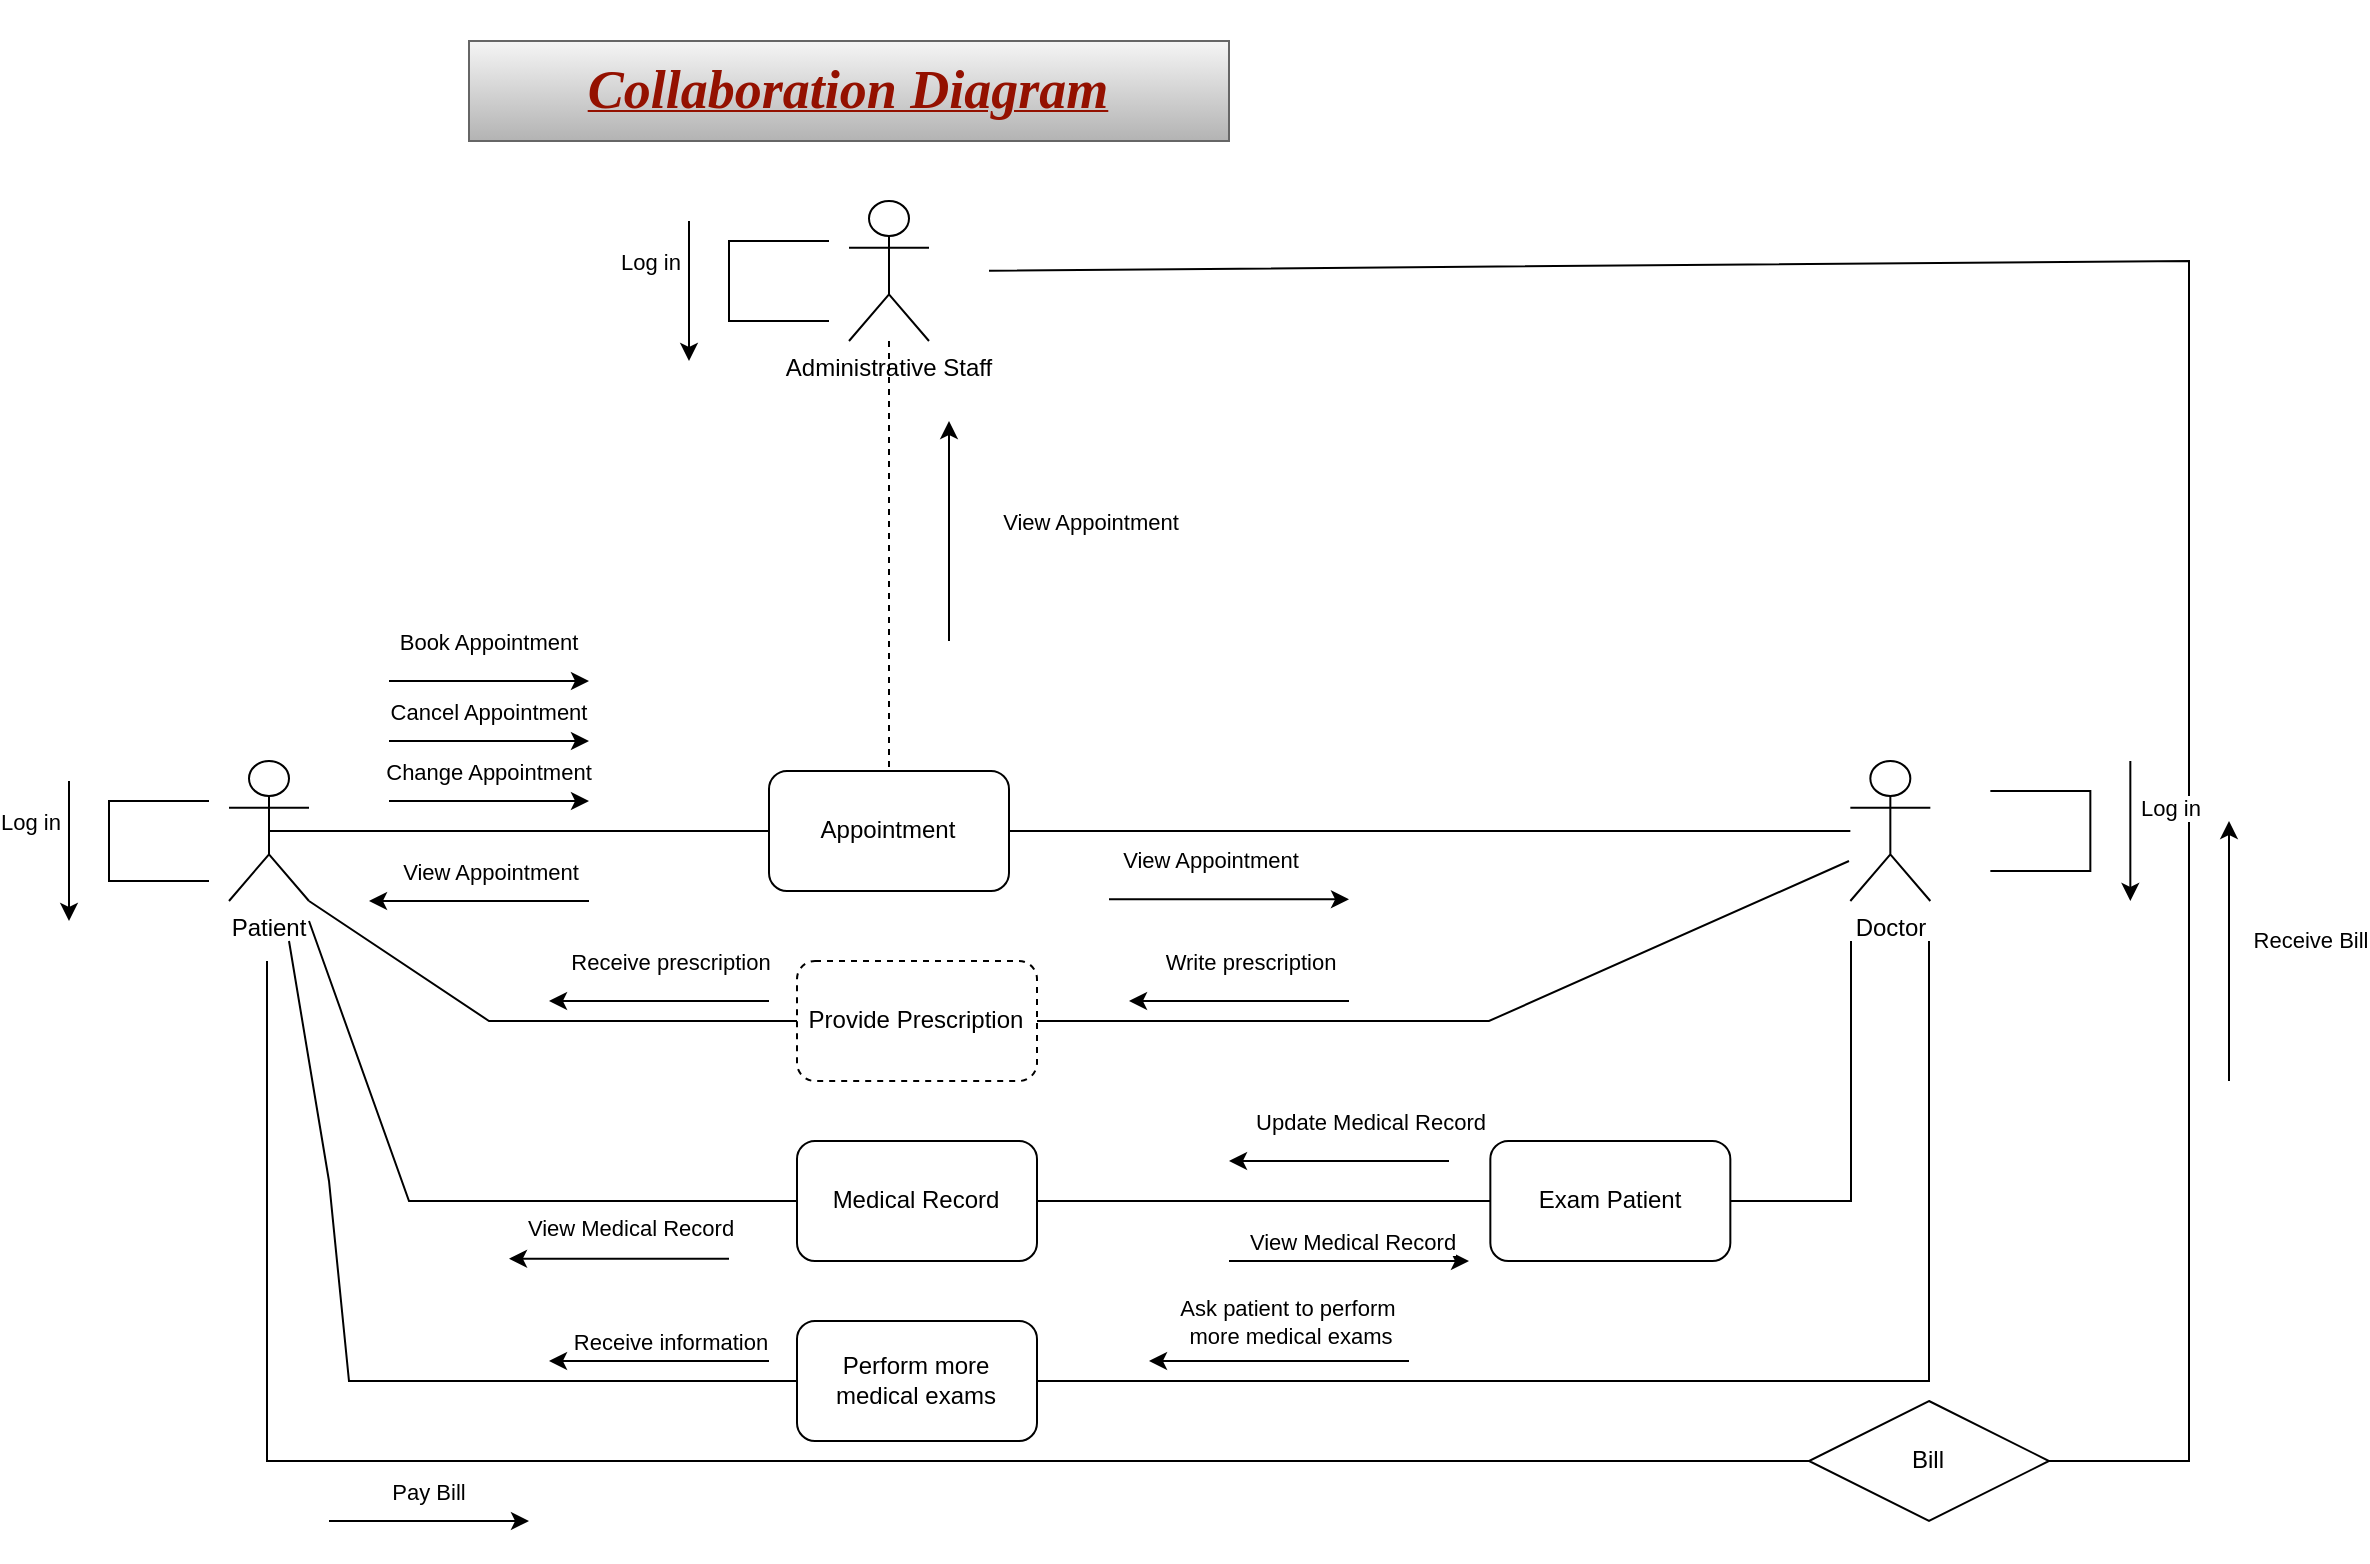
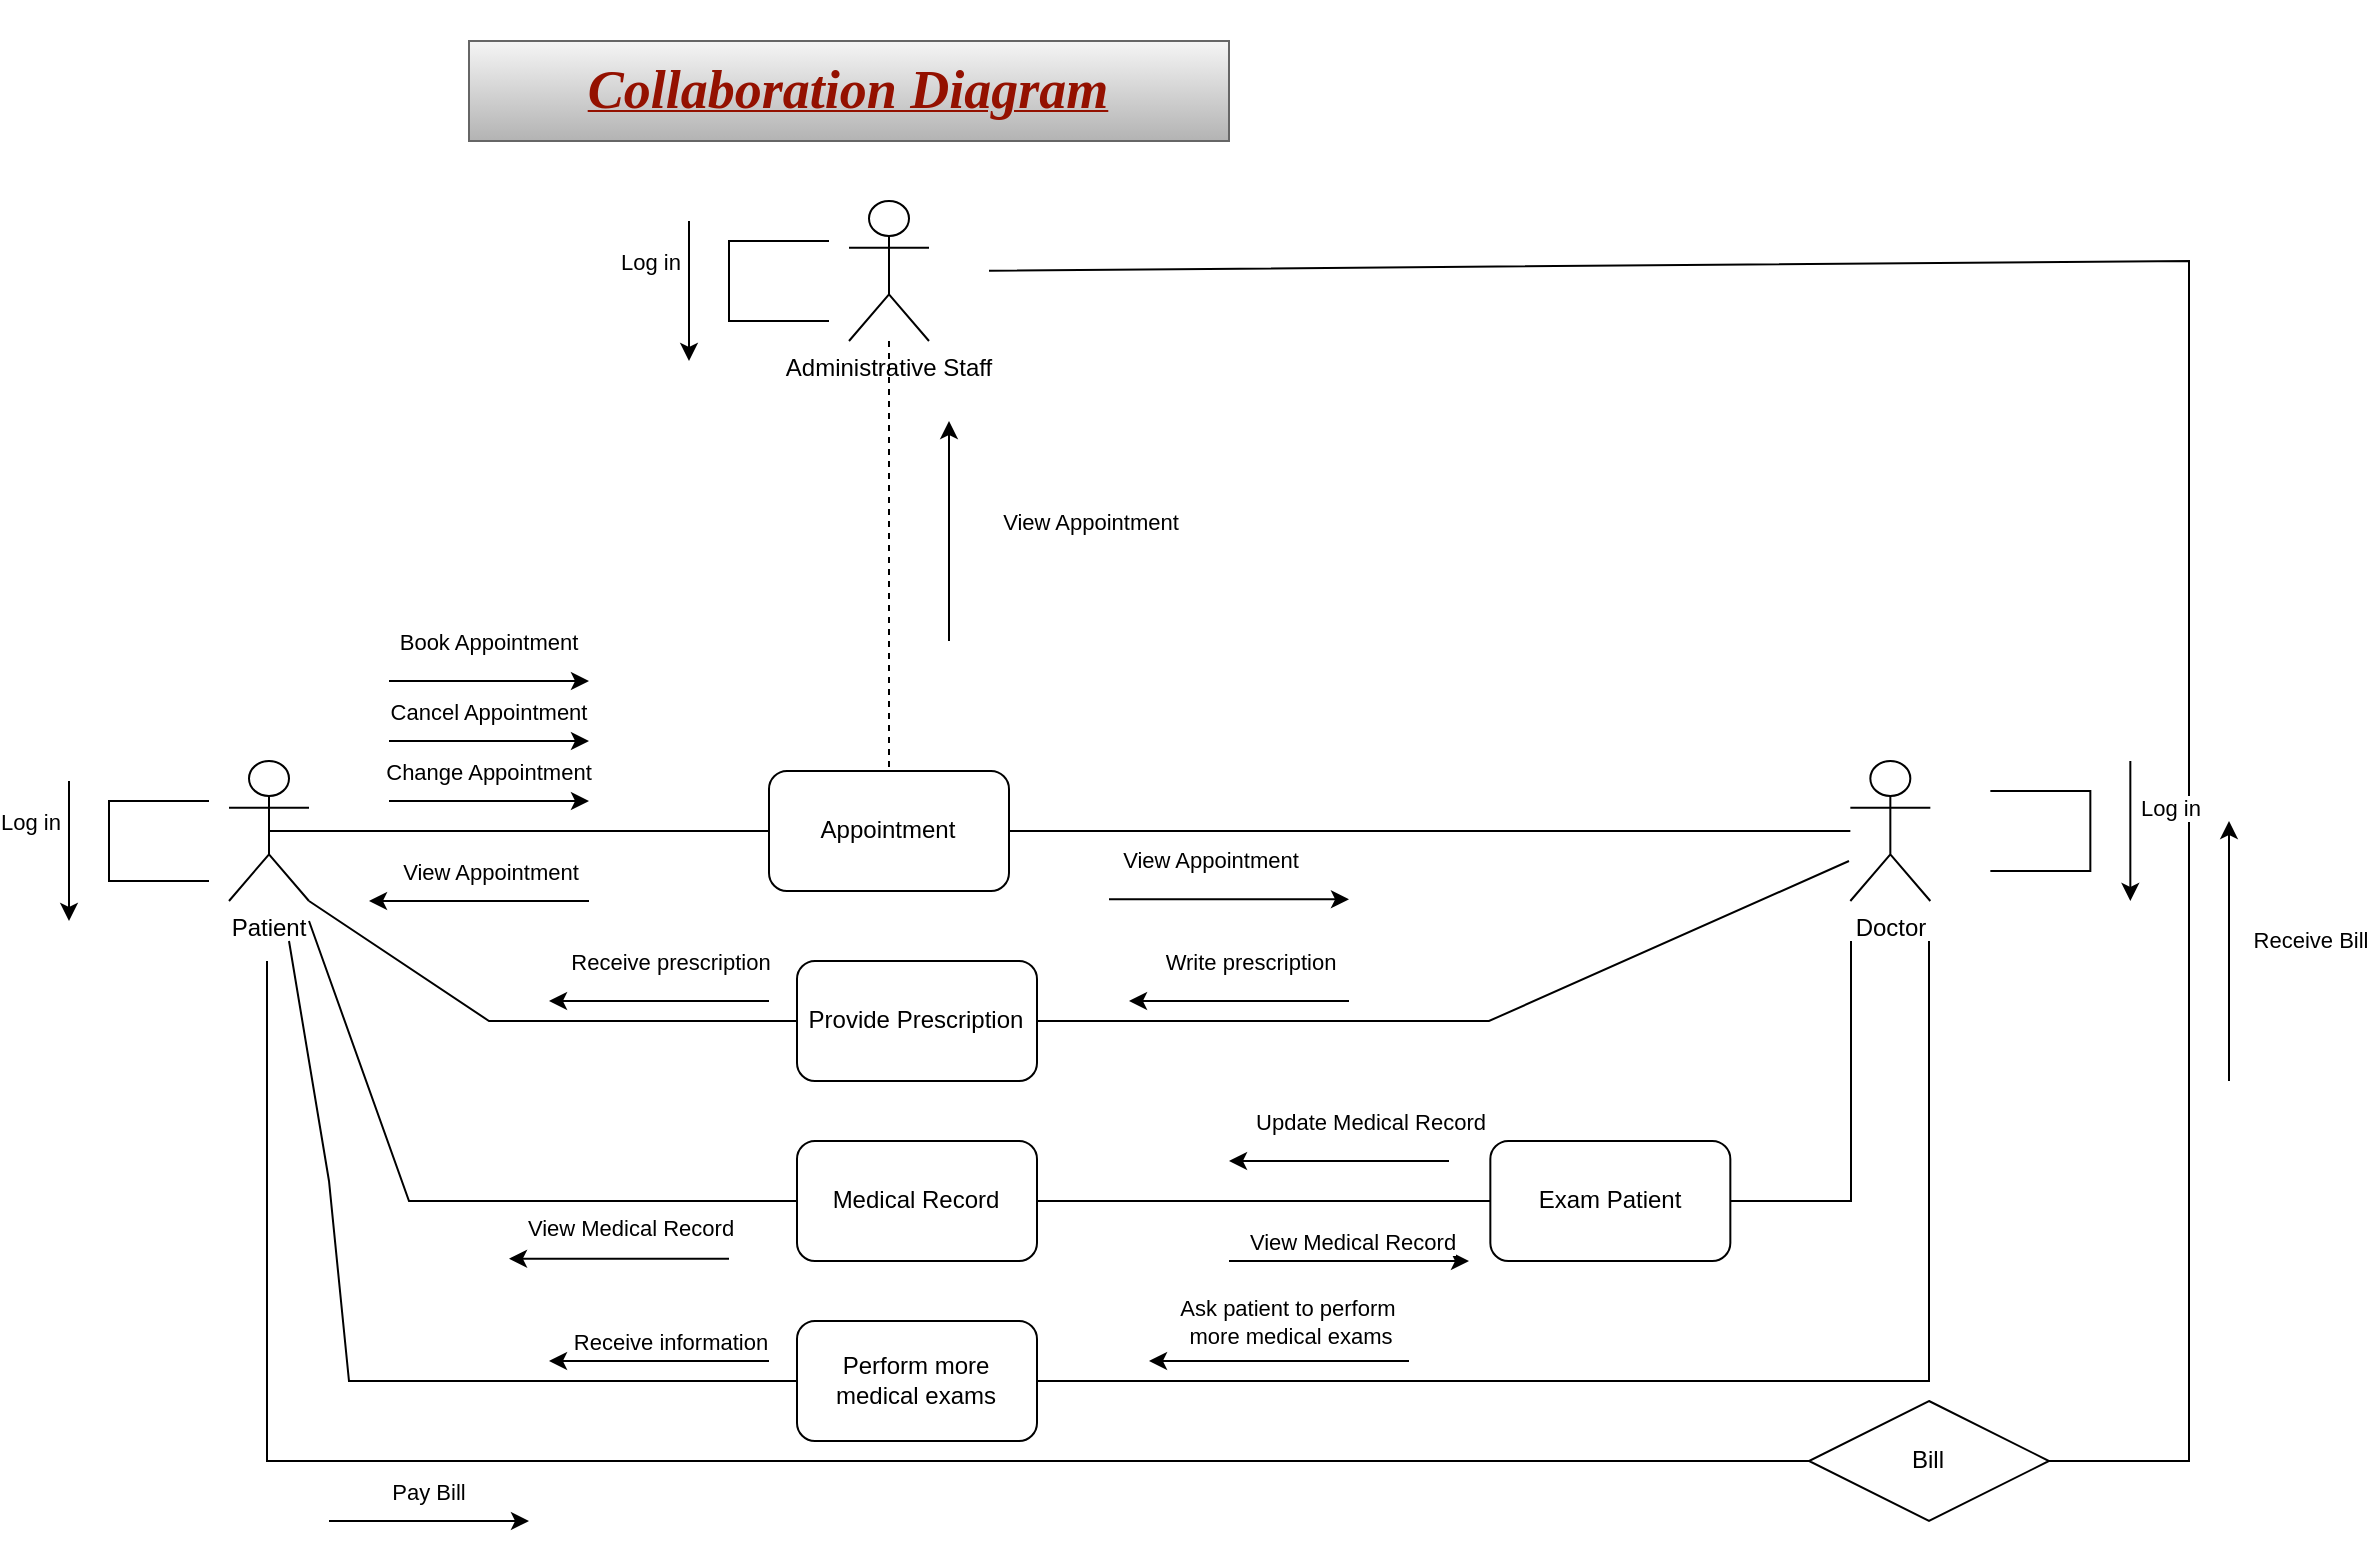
node "Provide Prescription": style dashed -> solid
